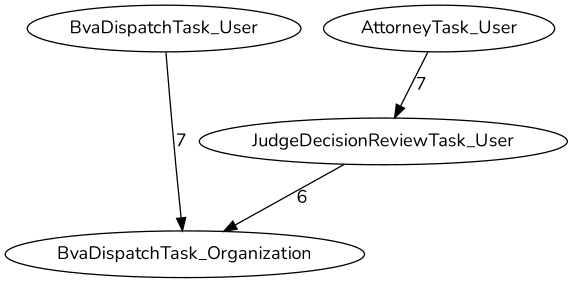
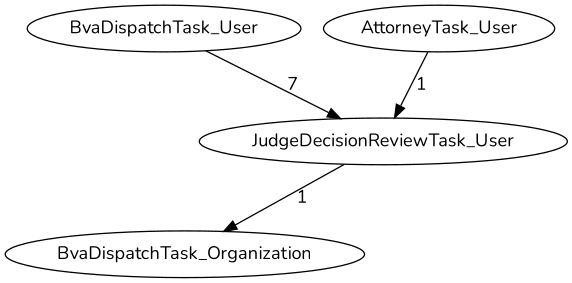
edge "AttorneyTask_User" -> "JudgeDecisionReviewTask_User": label "7" -> "1"
edge "BvaDispatchTask_User" -> "BvaDispatchTask_Organization": now "BvaDispatchTask_User" -> "JudgeDecisionReviewTask_User"
edge "JudgeDecisionReviewTask_User" -> "BvaDispatchTask_Organization": label "6" -> "1"
